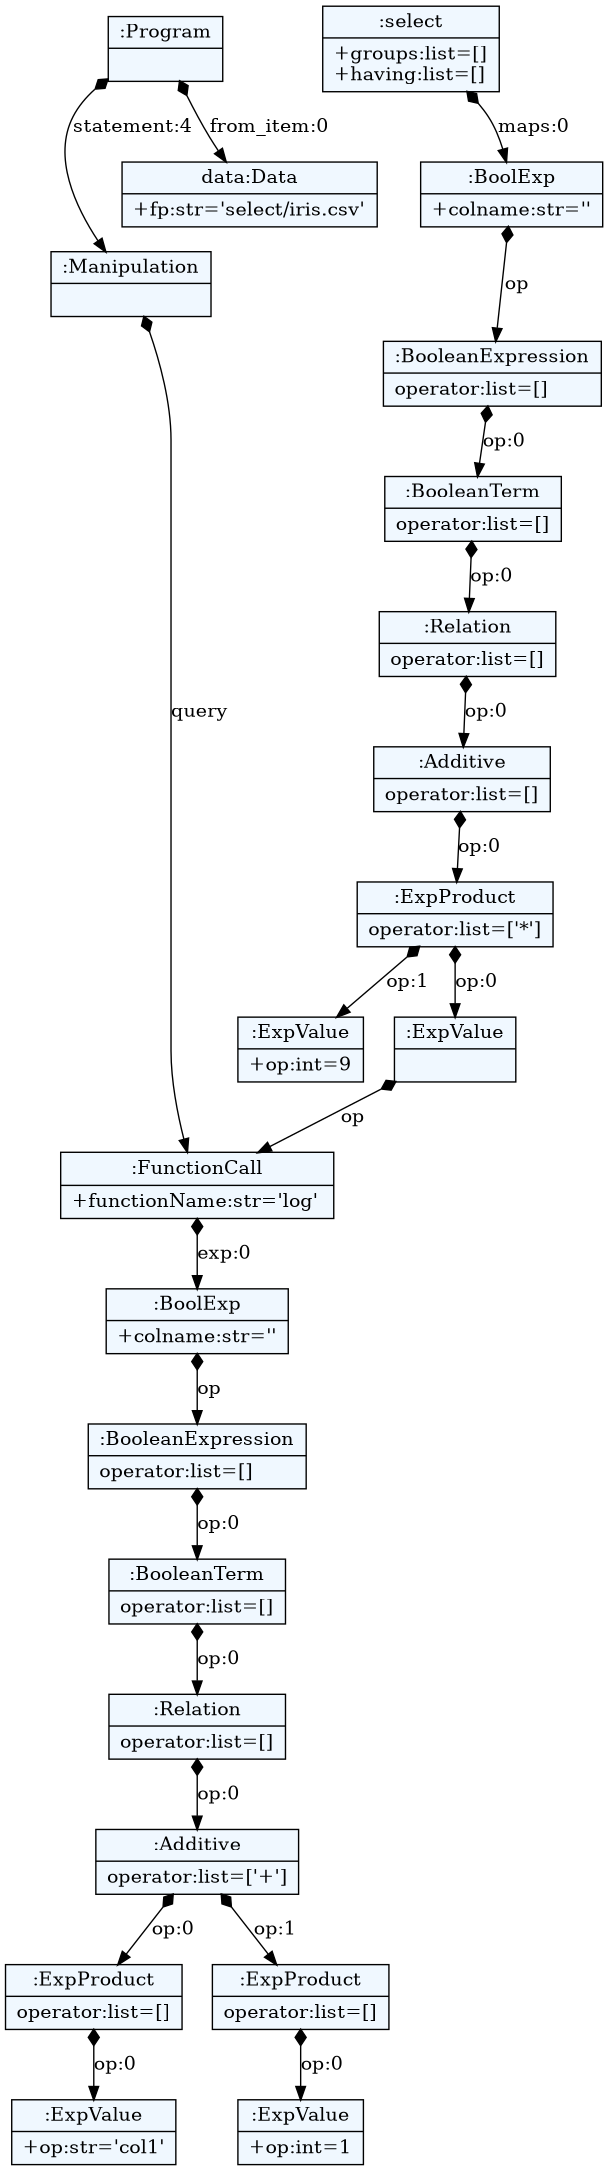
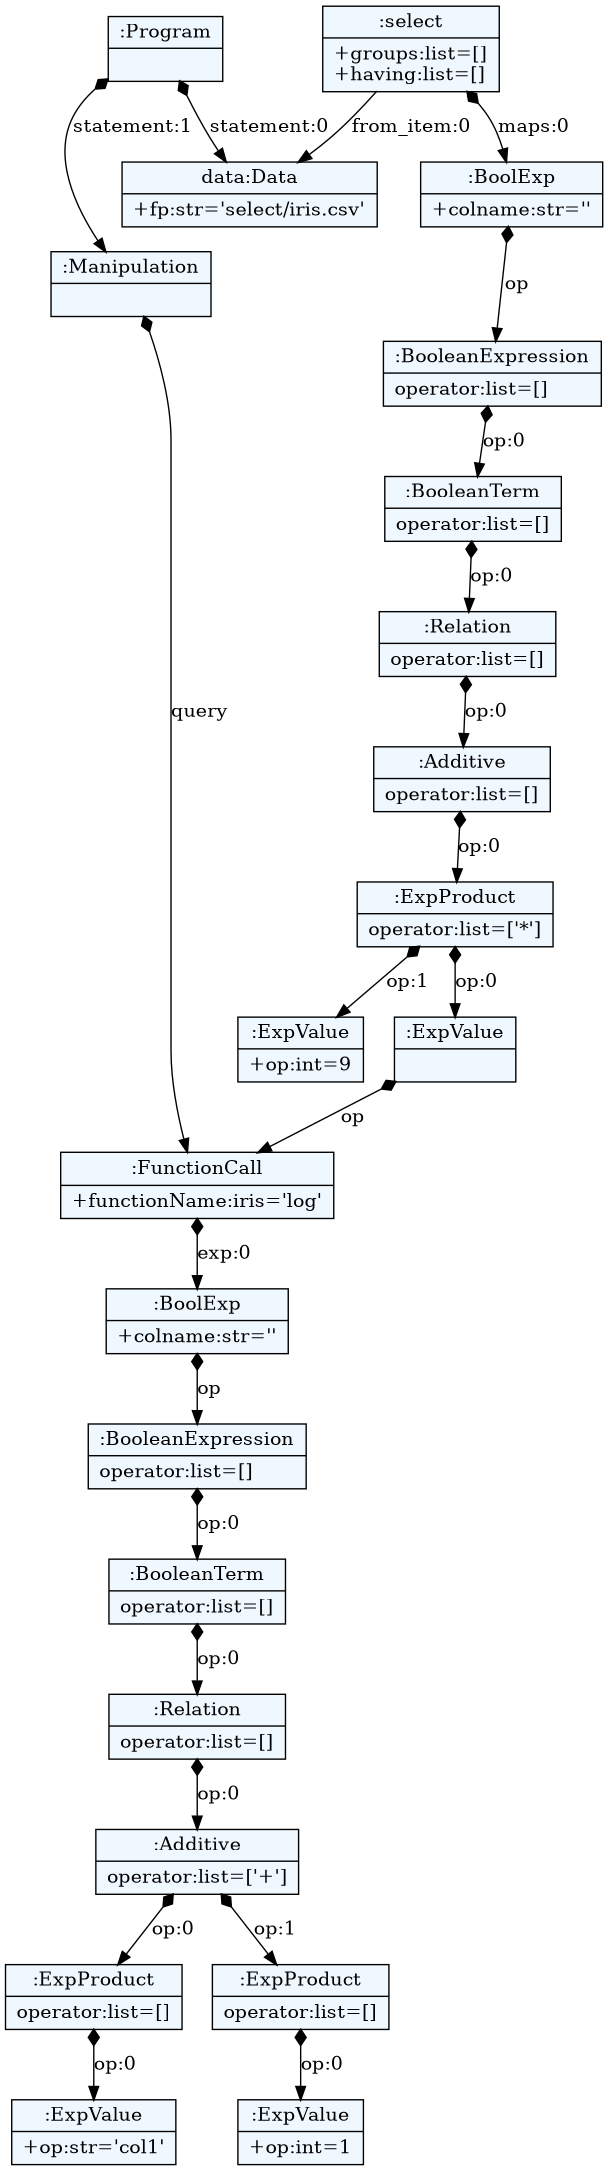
edge ":select" -- "data:Data": added, label "from_item:0"
edge ":Program" -- ":Manipulation": label "statement:4" -> "statement:1"
edge ":Program" -- "data:Data": label "from_item:0" -> "statement:0"
node ":FunctionCall": text "+functionName:str='log'" -> "+functionName:iris='log'"
